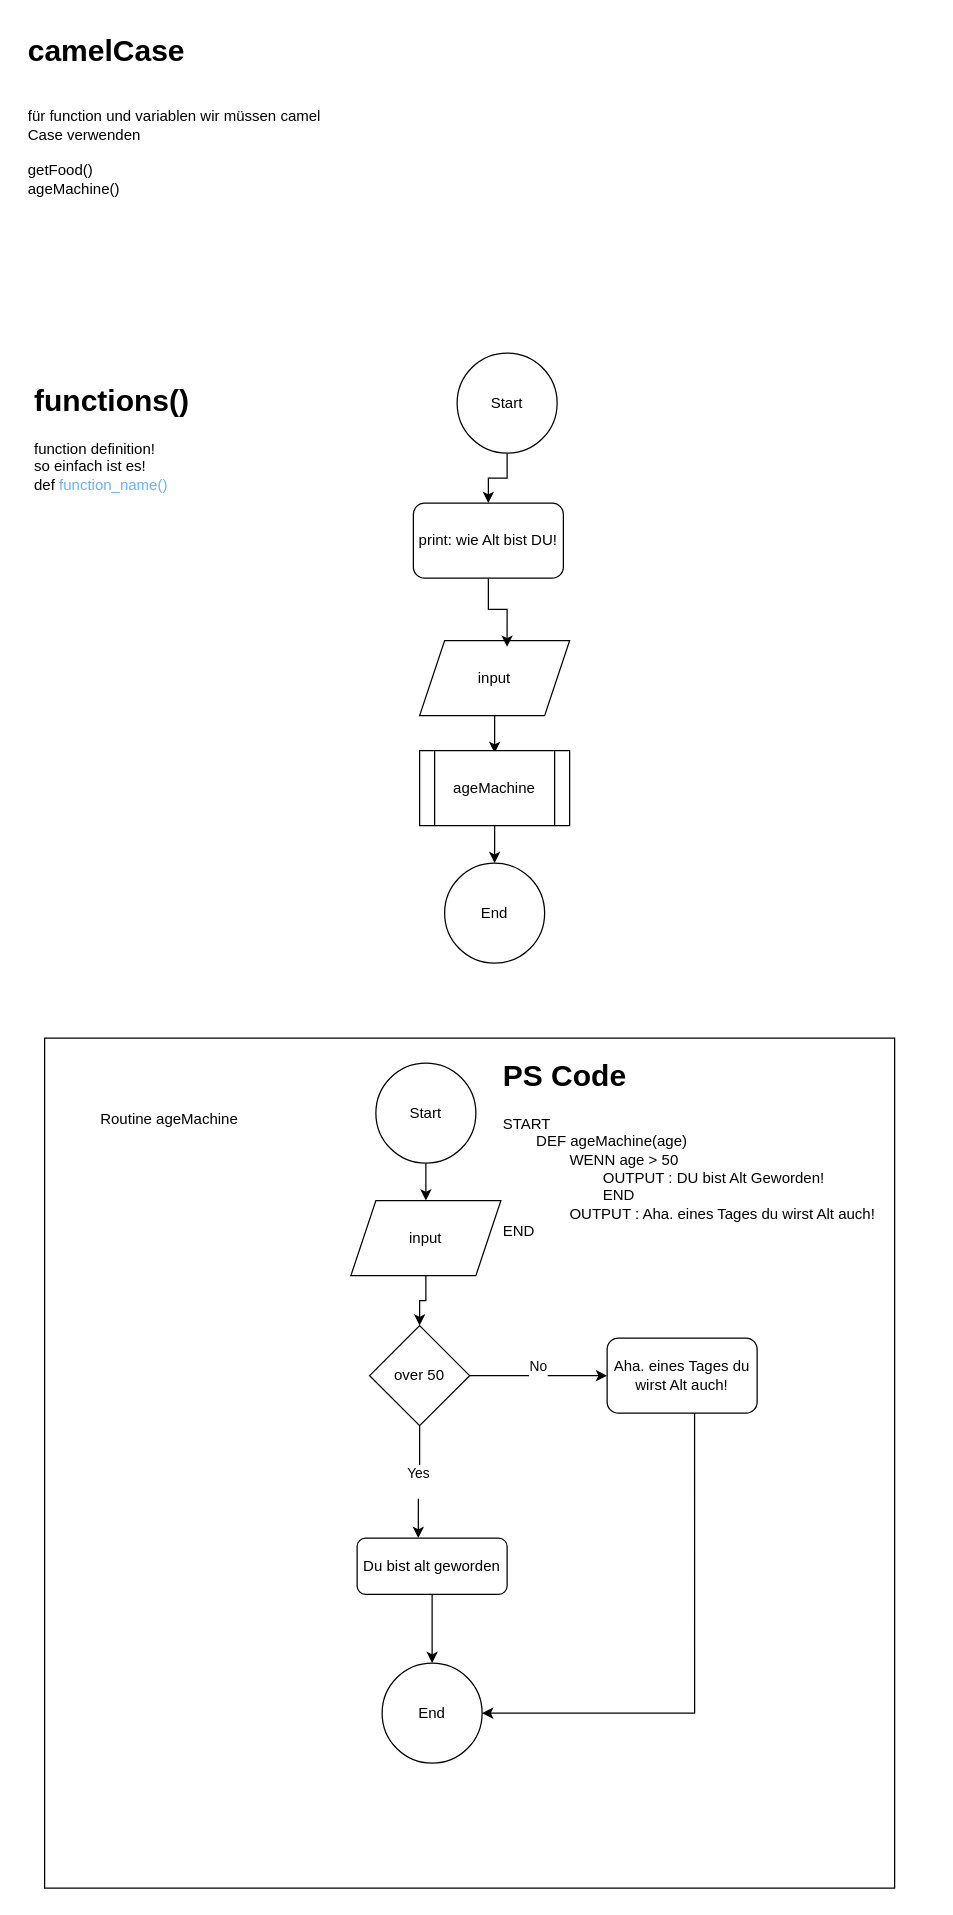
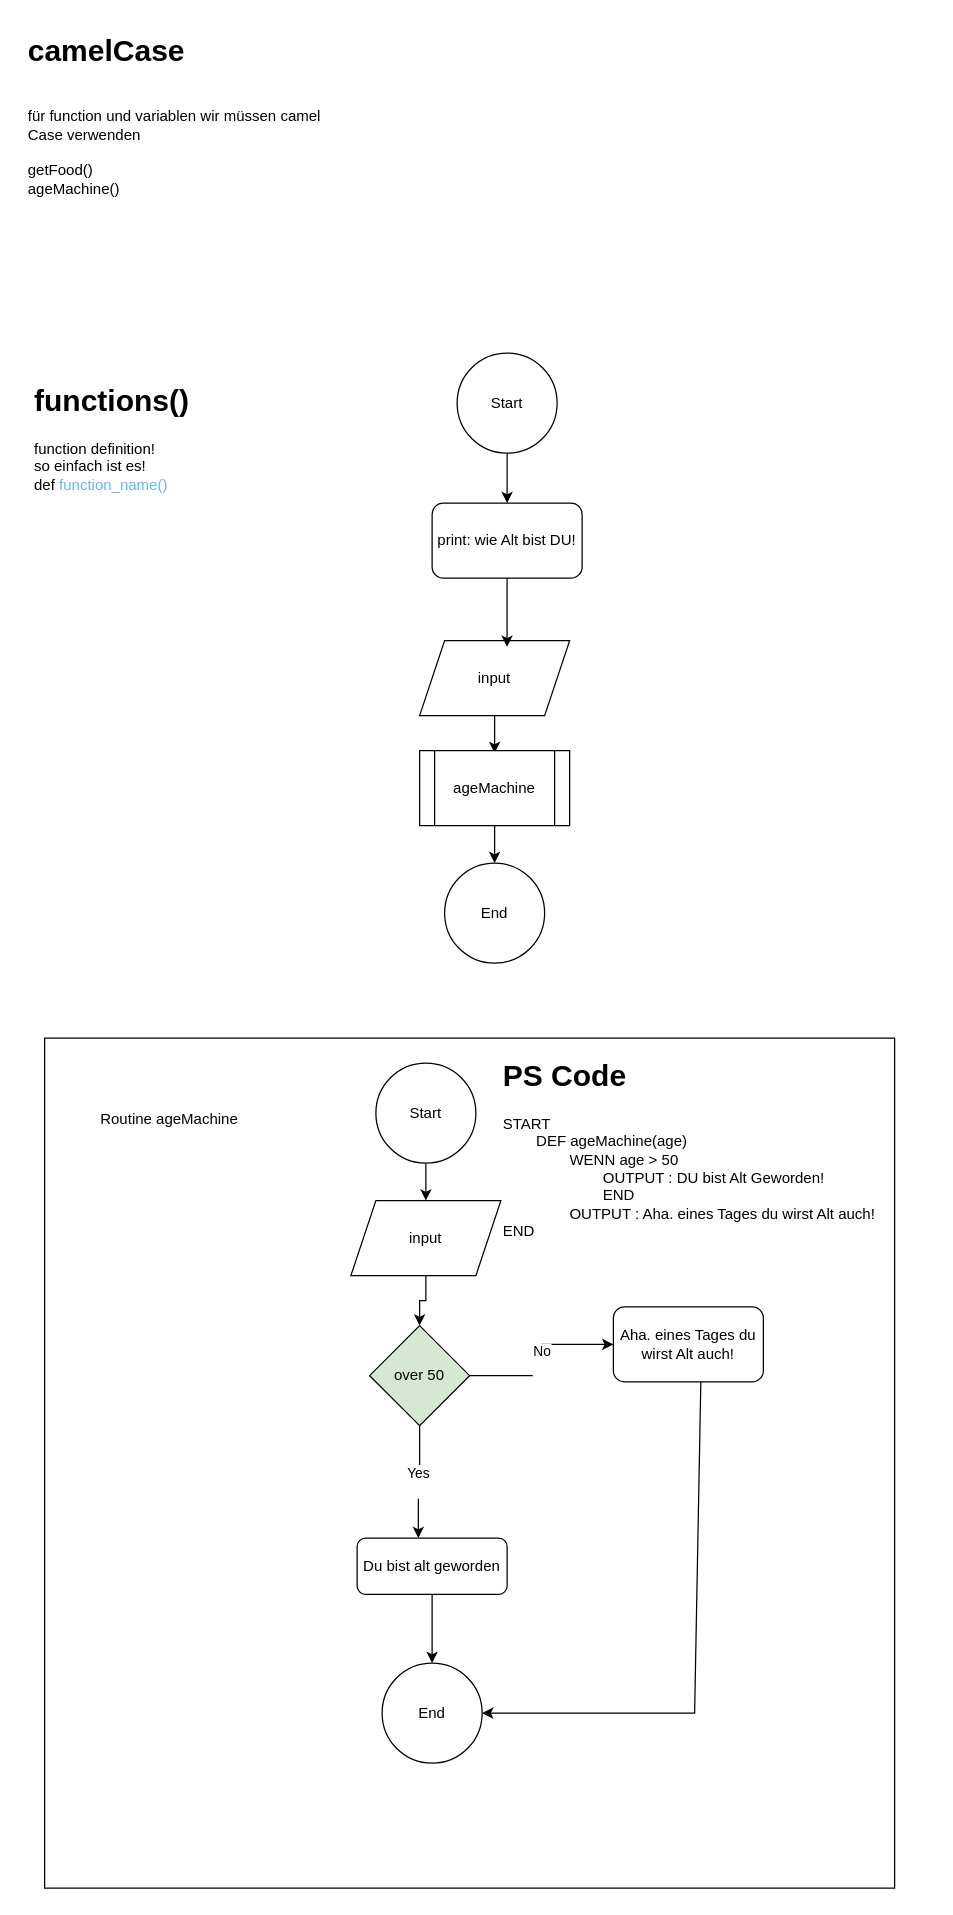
node "print: wie Alt bist DU!": moved (488, 541) -> (507, 541)
node "over 50": fillcolor #ffffff -> #d5e8d4
node "Aha. eines Tages du wirst Alt auch!": moved (682, 1376) -> (688, 1344)
